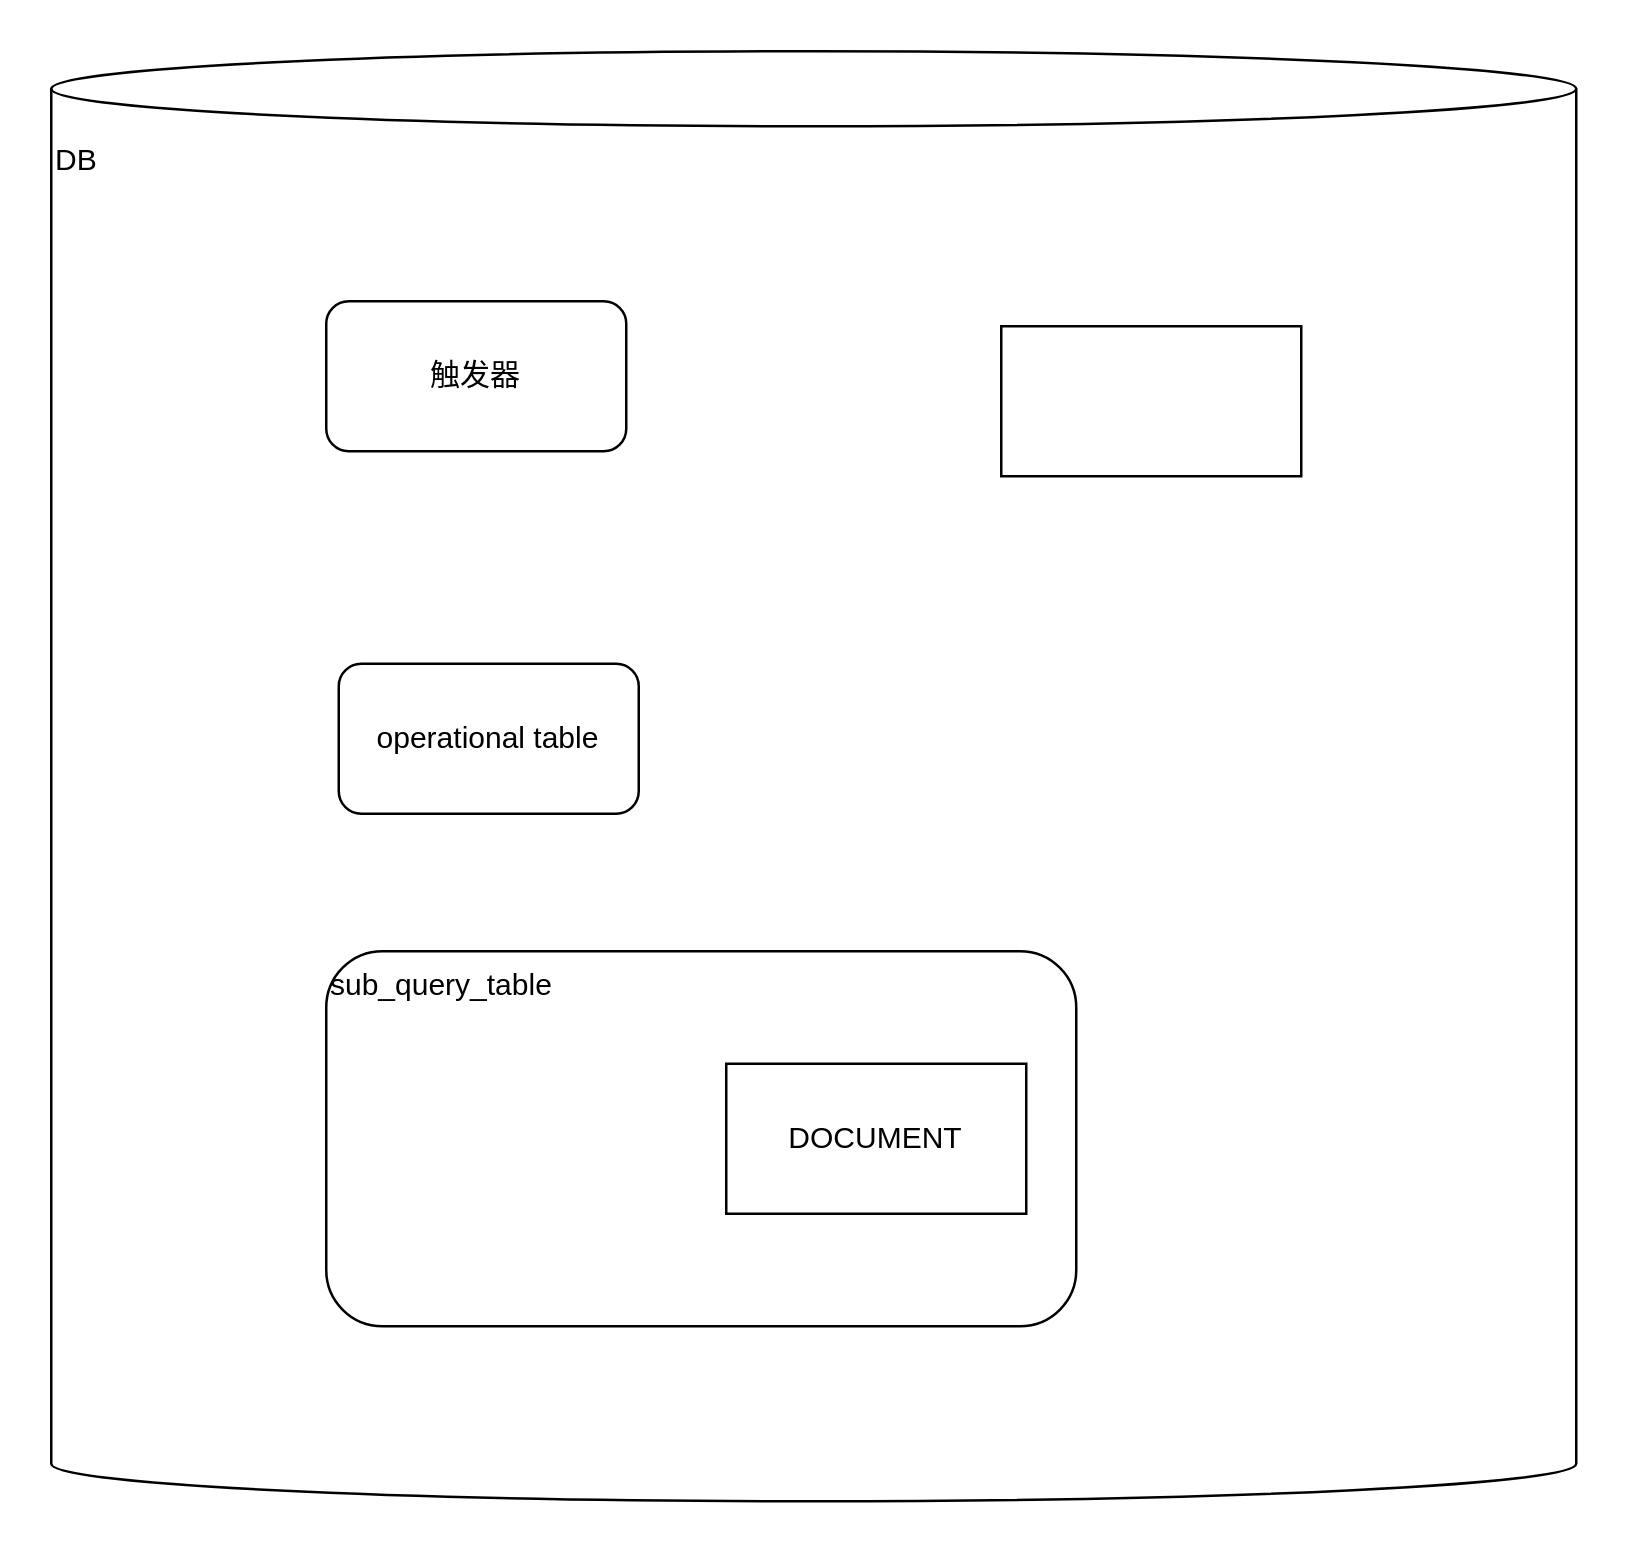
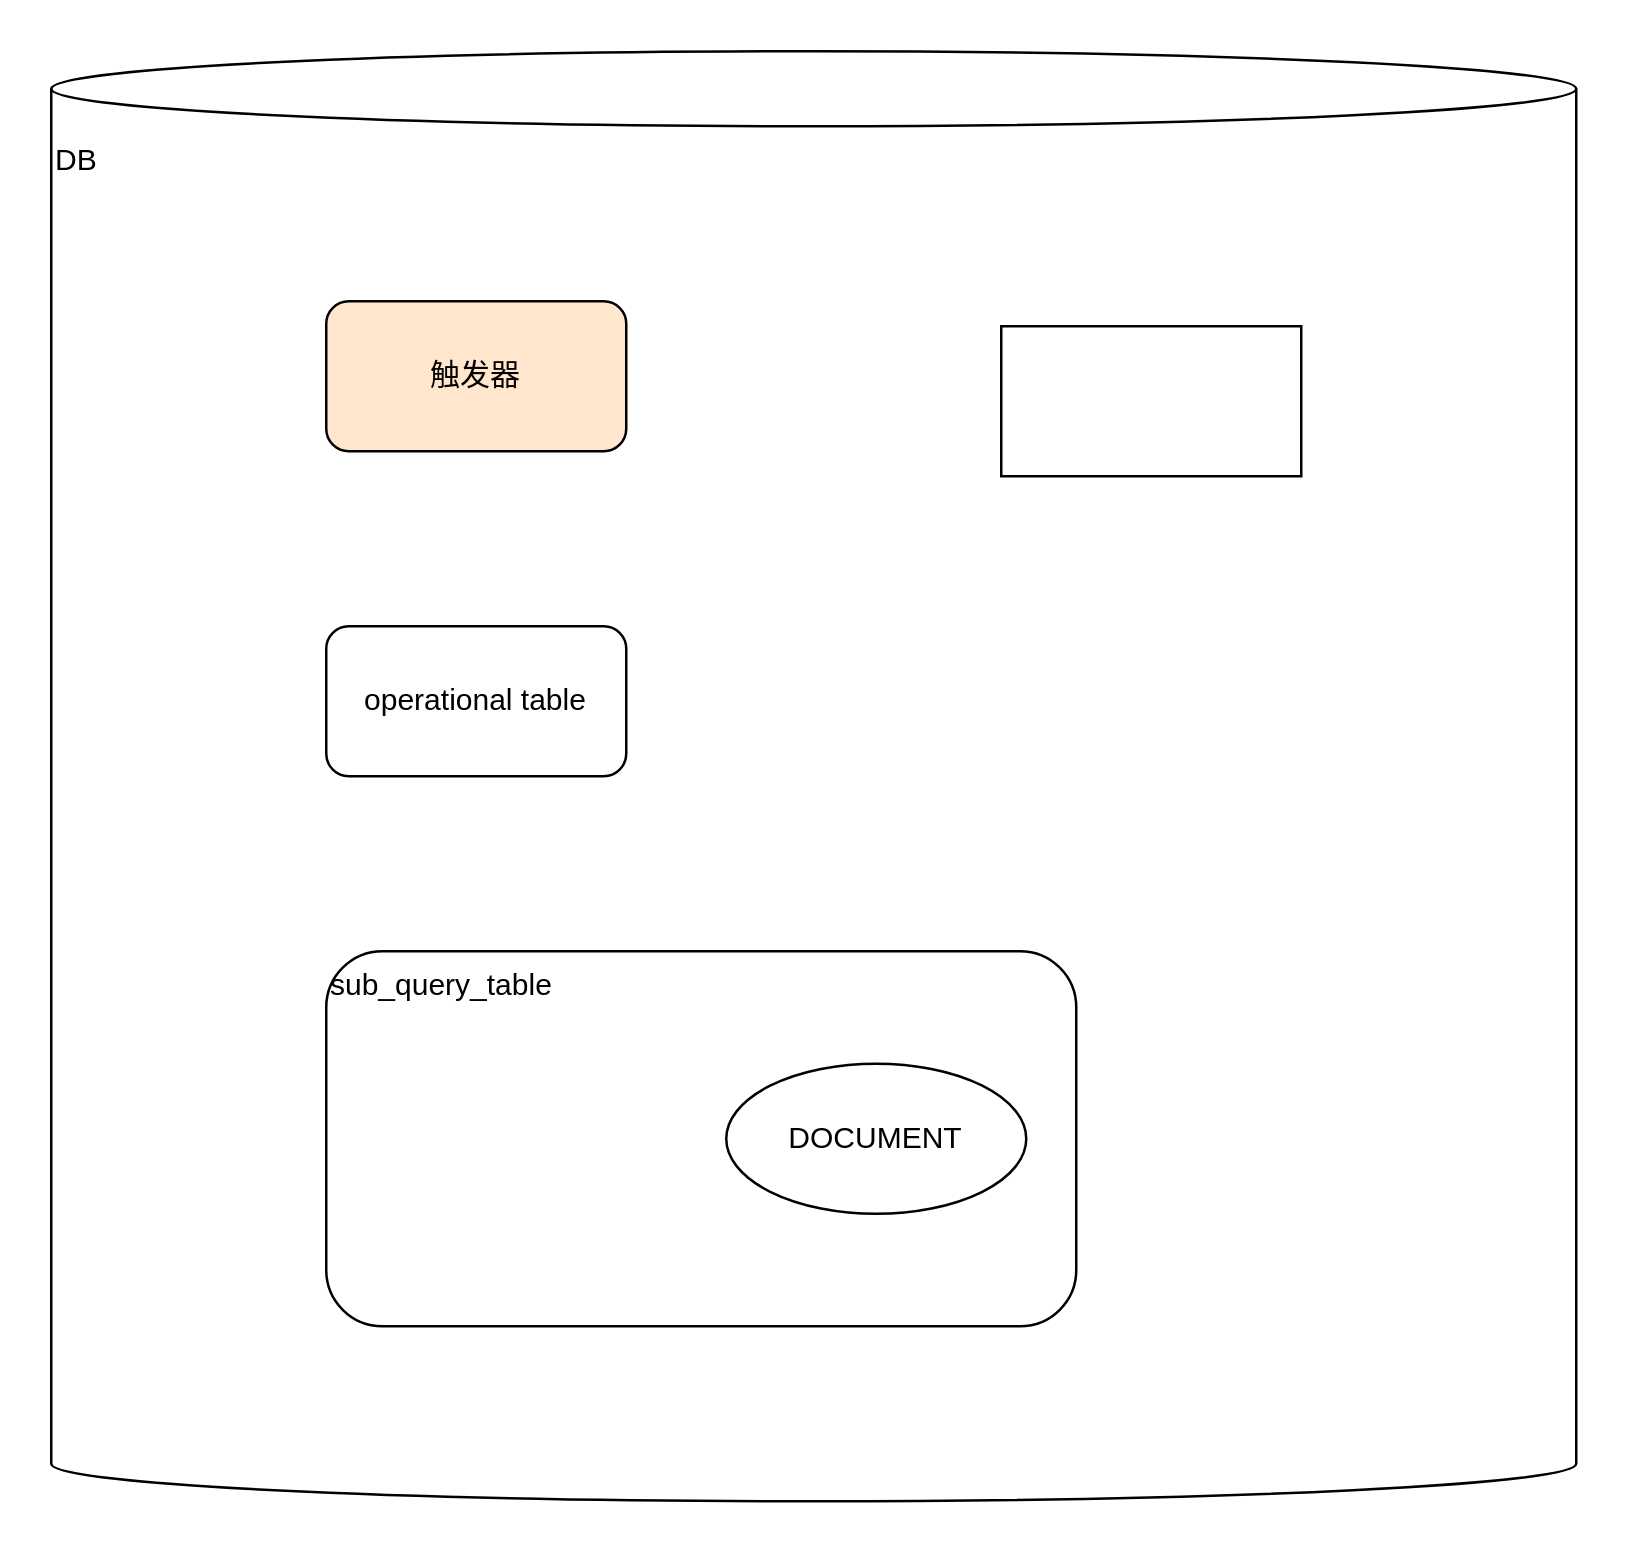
node "触发器": fillcolor #ffffff -> #ffe6cc
node "operational table": moved (489, 739) -> (476, 701)
node "DOCUMENT": shape rectangle -> ellipse
